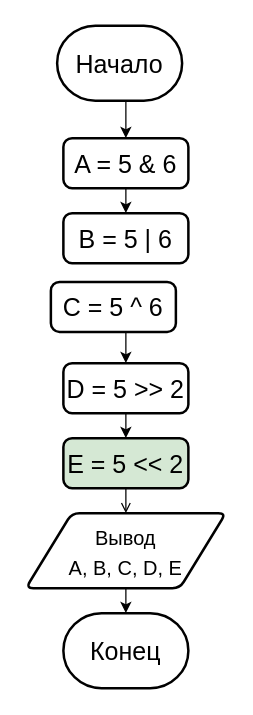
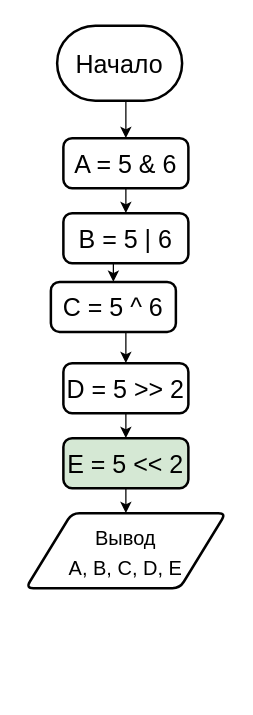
edge "B = 5 | 6" -> "C = 5 ^ 6": added
edge "E = 5 << 2" -> "Вывод A, B, C, D, E": arrowhead open -> classic
edge "Вывод A, B, C, D, E" -> "Конец": removed
node "Конец": removed
